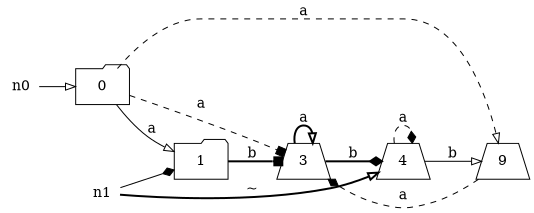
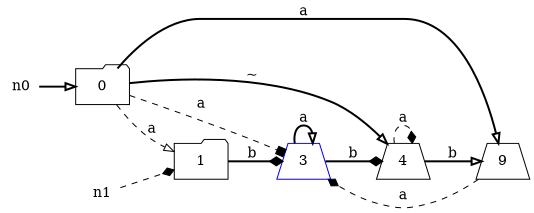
edge "0" -> "9": style dashed -> bold
edge "n0" -> "0": style solid -> bold
edge "0" -> "1": style solid -> dashed
edge "1" -> "3": arrowhead box -> diamond
node "3": color black -> blue
edge "4" -> "9": style solid -> bold
edge "n1" -> "1": style solid -> dashed
edge "n1" -> "4": now "0" -> "4"
